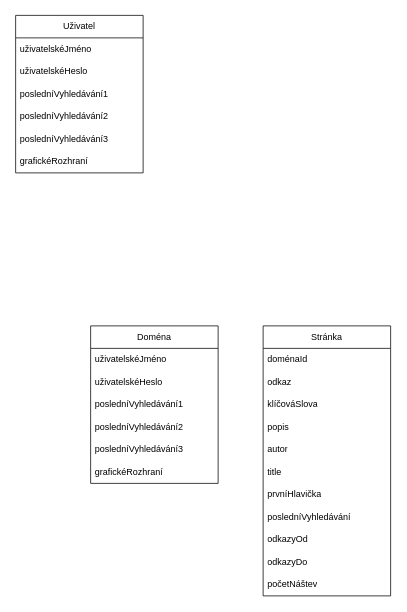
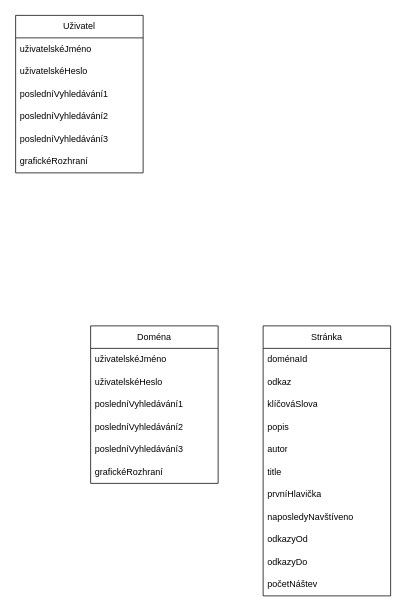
node "posledníVyhledávání": label "posledníVyhledávání" -> "naposledyNavštíveno"
